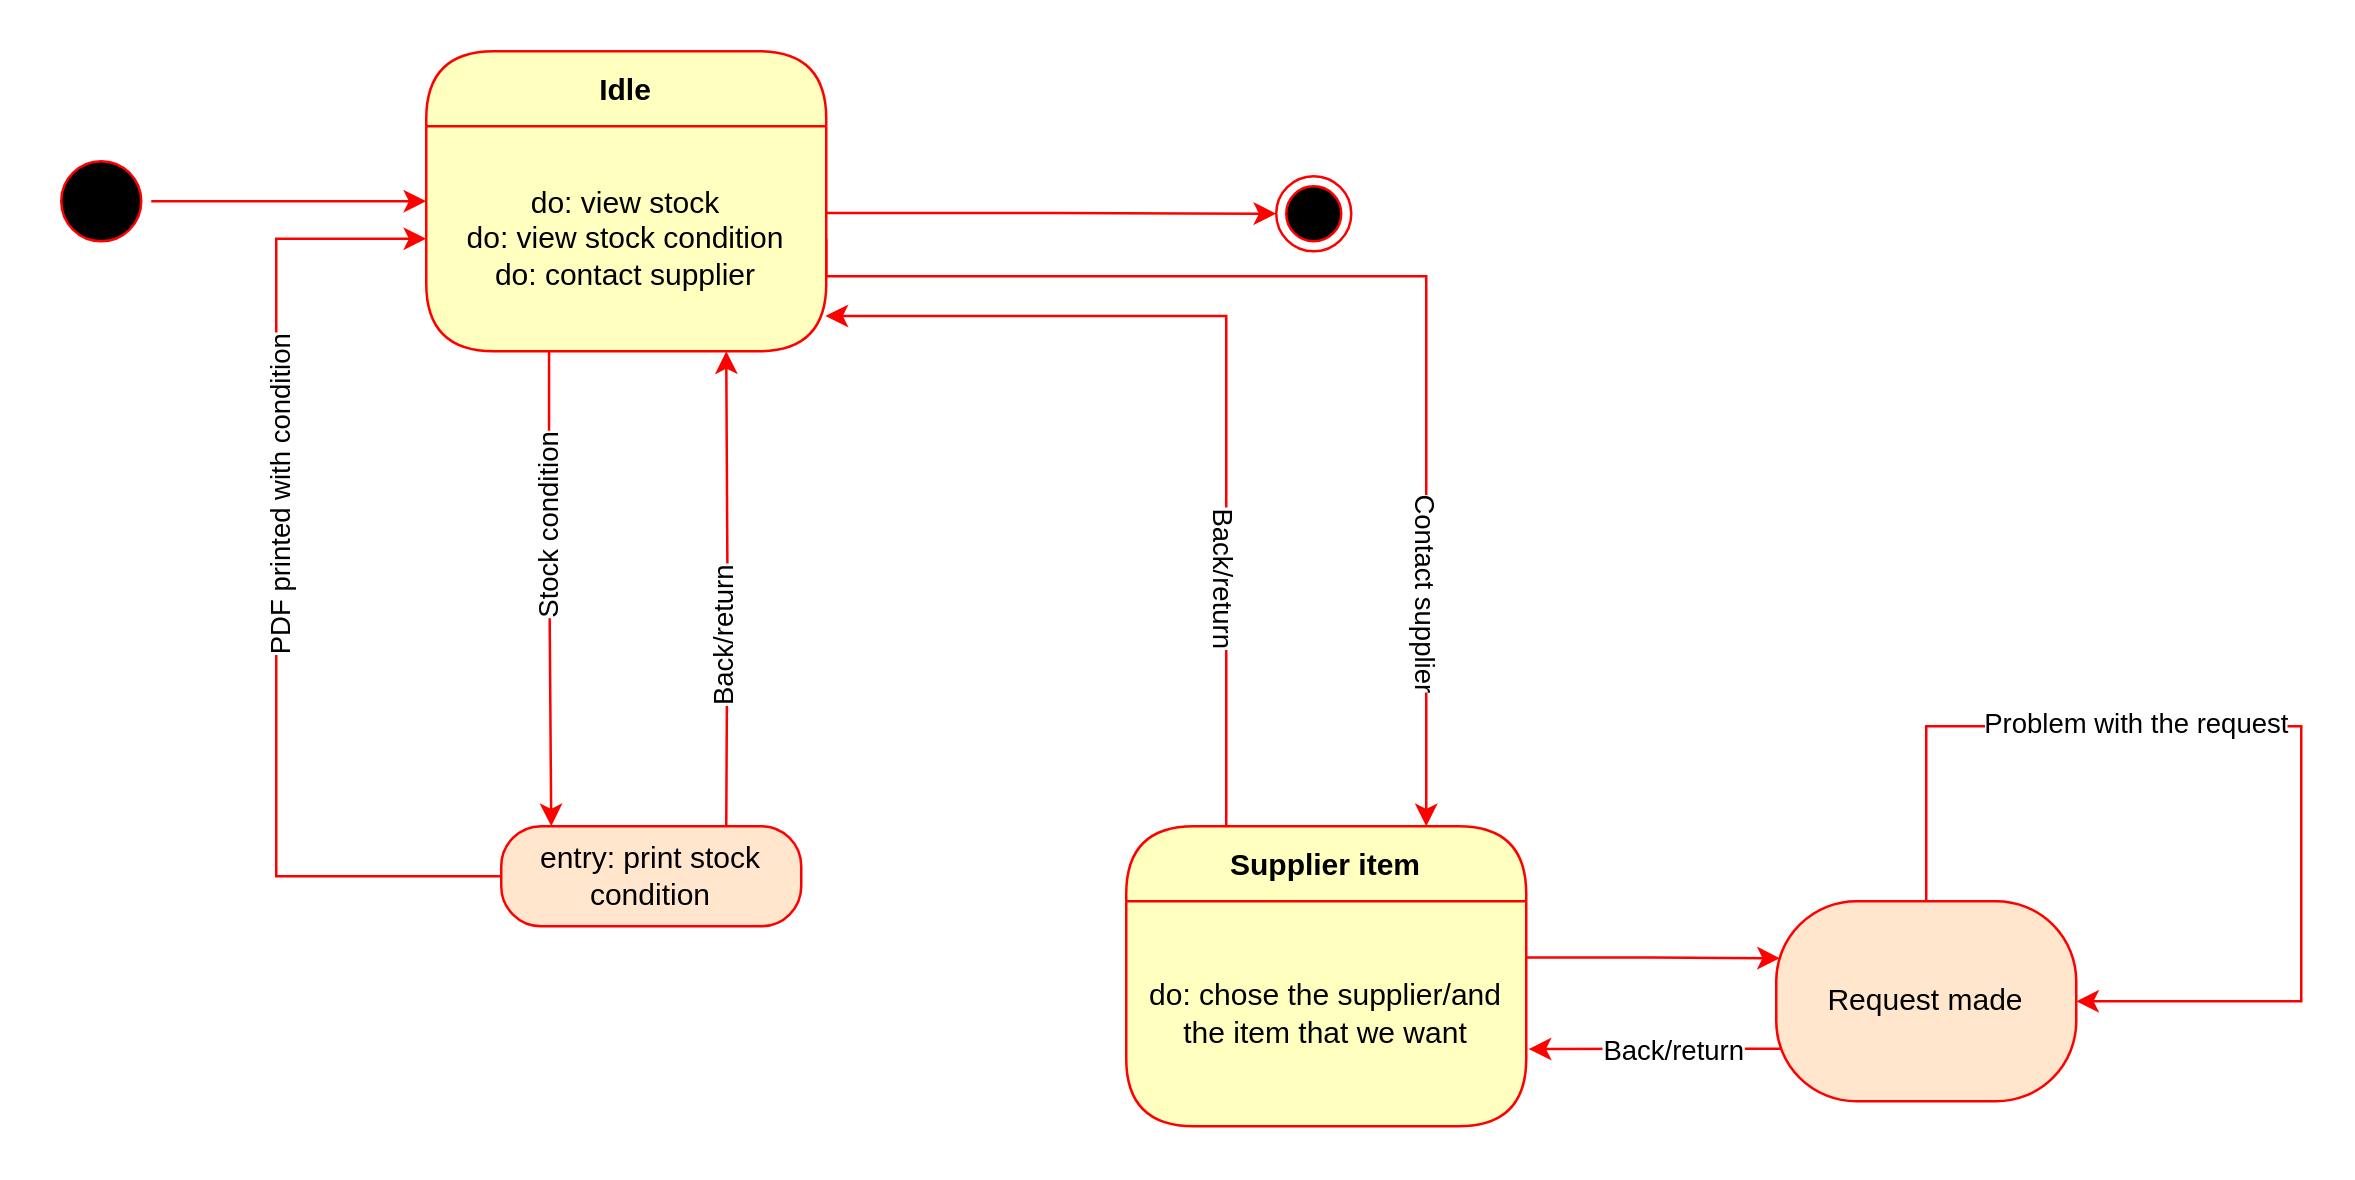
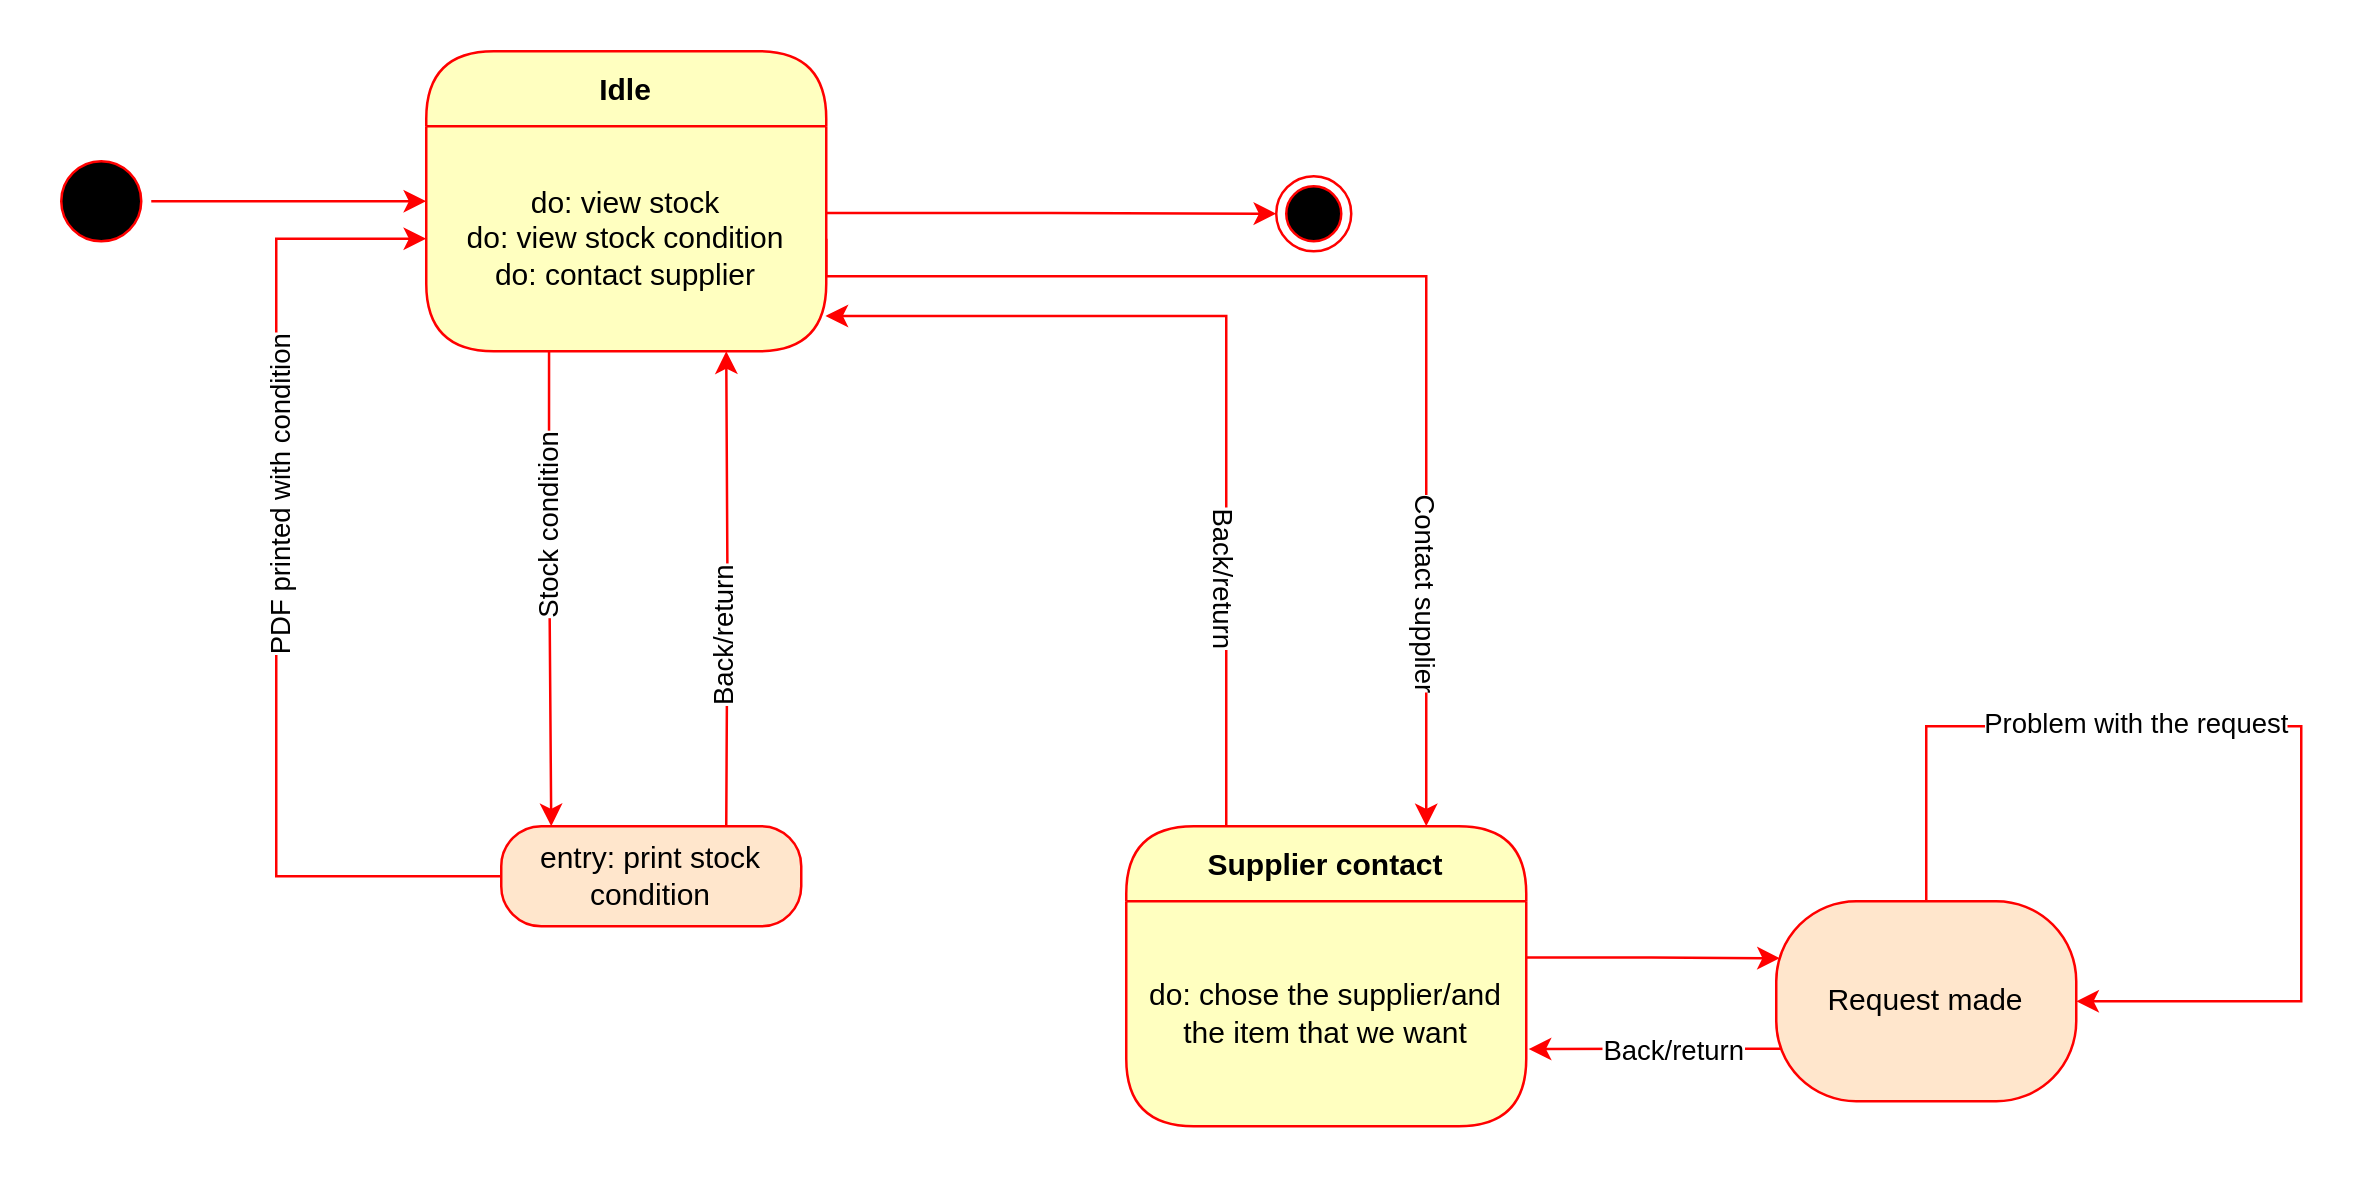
node "Supplier item": label "Supplier item" -> "Supplier contact"
